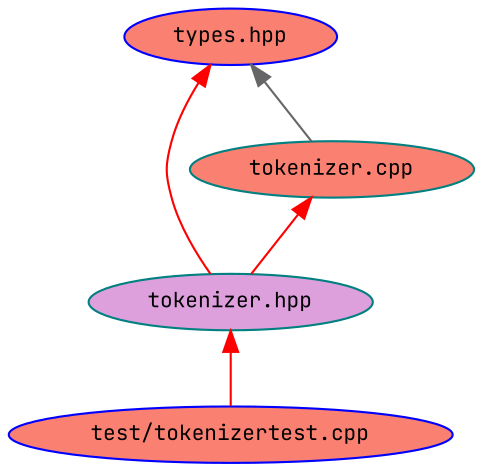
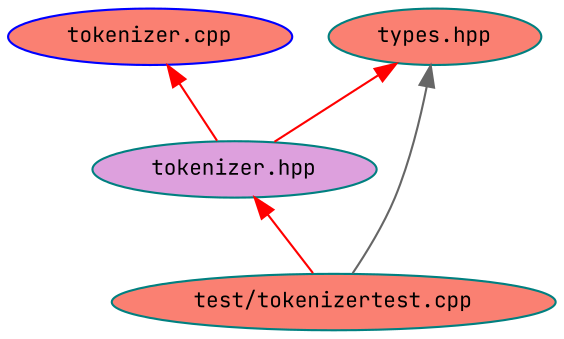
node "types.hpp": color blue -> teal
edge "tokenizer.cpp" -> "types.hpp": now "test/tokenizertest.cpp" -> "types.hpp"
node "tokenizer.cpp": color teal -> blue
node "test/tokenizertest.cpp": color blue -> teal
